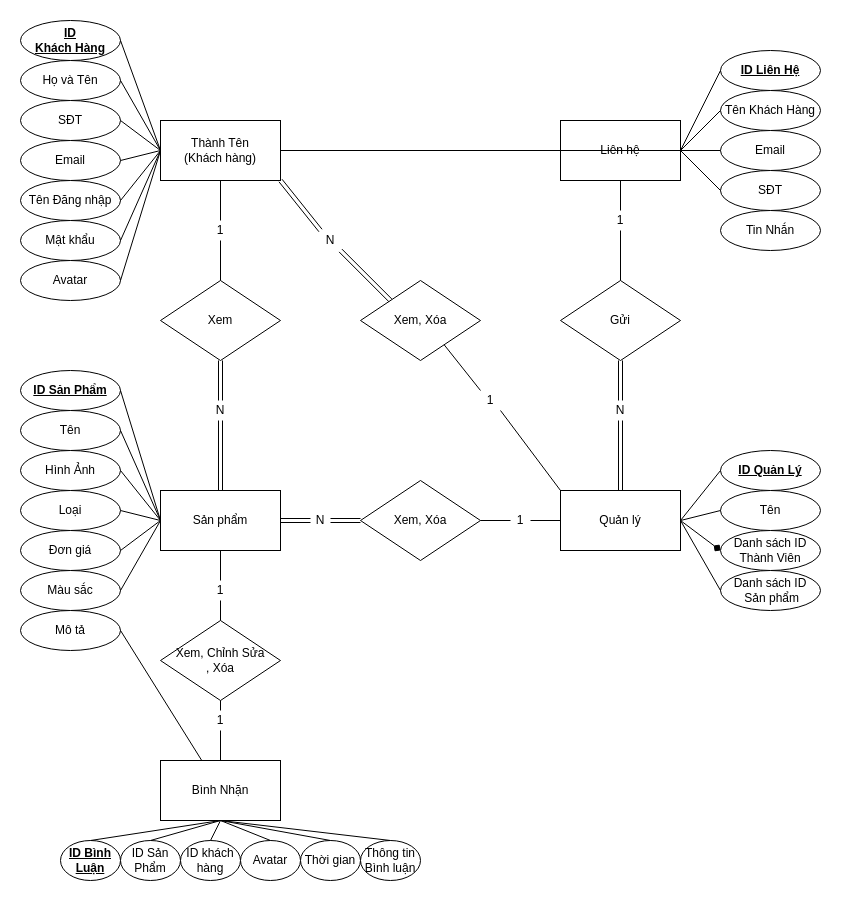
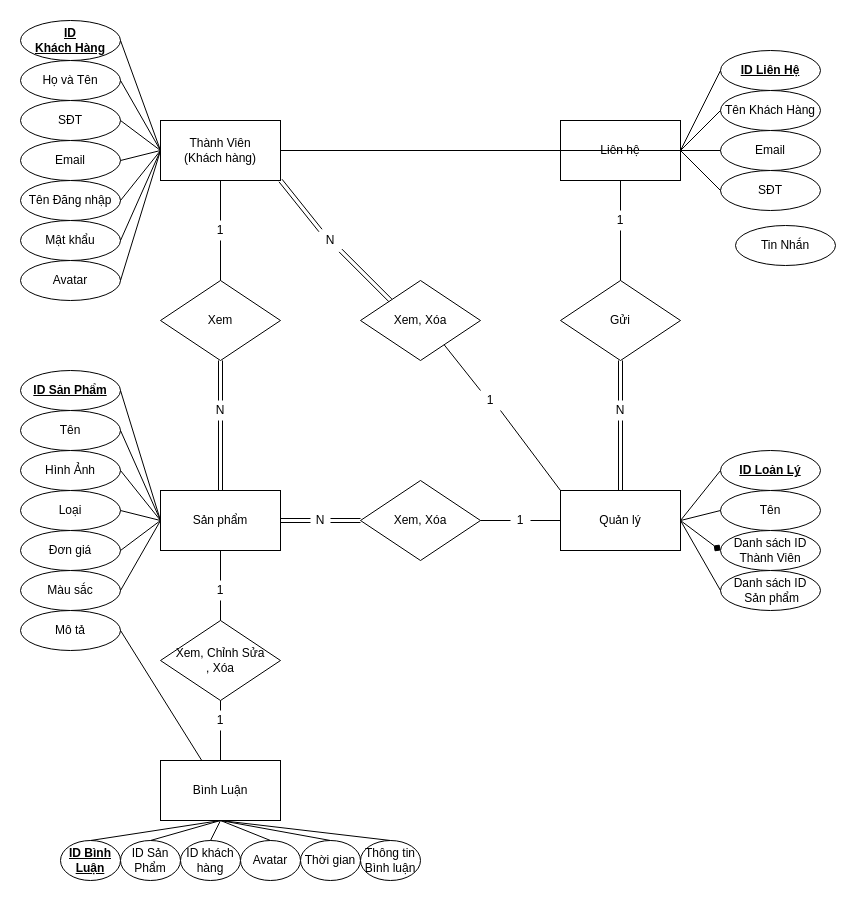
node "Thành Tên (Khách hàng)": label "Thành Tên (Khách hàng)" -> "Thành Viên (Khách hàng)"
node "Tin Nhắn": moved (771, 231) -> (786, 246)
node "ID Quản Lý": label "ID Quản Lý" -> "ID Loản Lý"
node "Bình Nhặn": label "Bình Nhặn" -> "Bình Luận"
